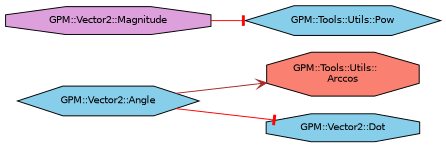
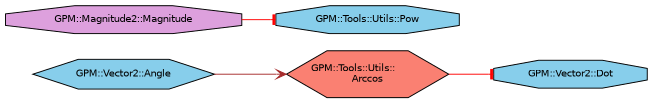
node "GPM::Vector2::Magnitude": label "GPM::Vector2::Magnitude" -> "GPM::Magnitude2::Magnitude"
node "GPM::Tools::Utils::Pow": shape hexagon -> octagon
node "GPM::Tools::Utils:: Arccos": shape octagon -> hexagon
edge "GPM::Vector2::Angle" -> "GPM::Vector2::Dot": now "GPM::Tools::Utils:: Arccos" -> "GPM::Vector2::Dot"
